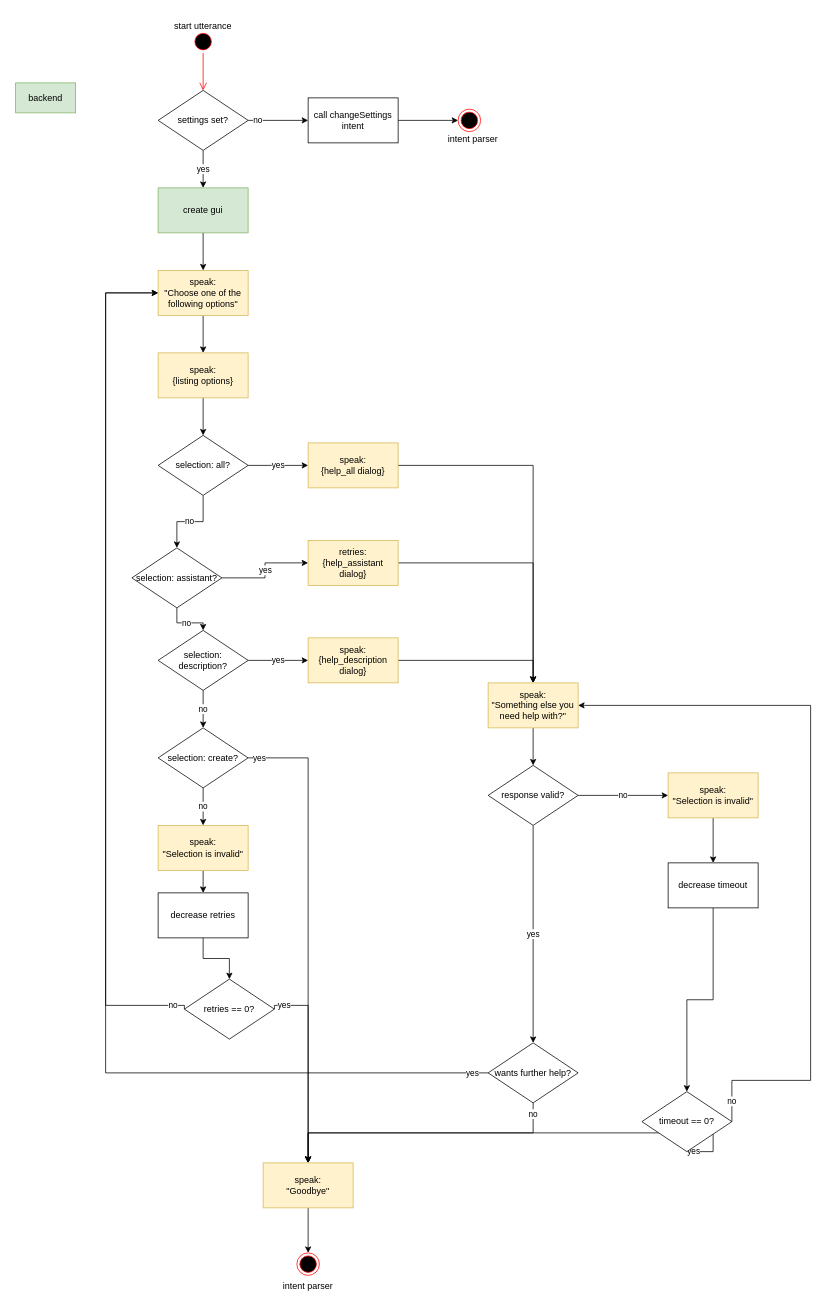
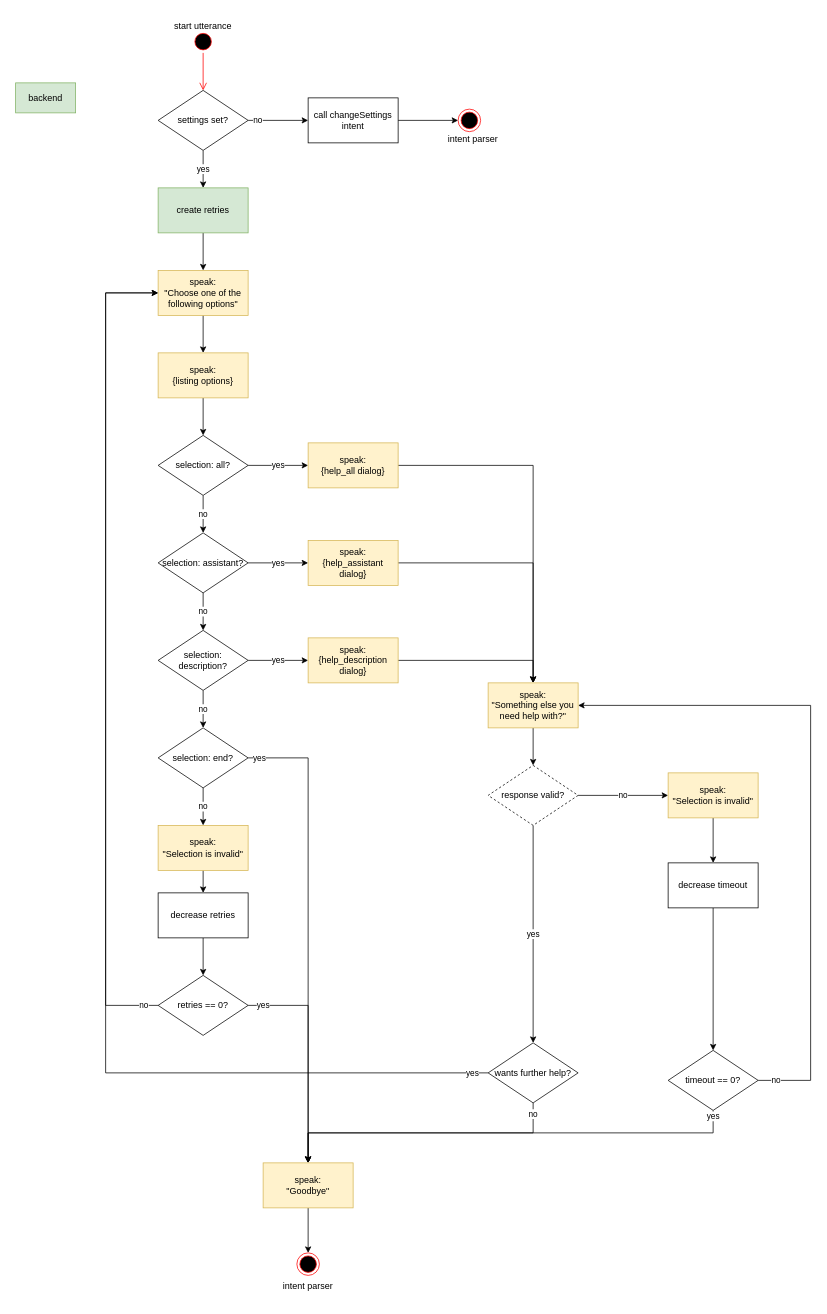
node "create gui": label "create gui" -> "create retries"
node "retries: {help_assistant dialog}": label "retries: {help_assistant dialog}" -> "speak: {help_assistant dialog}"
node "selection: assistant?": moved (177, 578) -> (203, 563)
node "selection: create?": label "selection: create?" -> "selection: end?"
node "response valid?": style solid -> dashed
node "retries == 0?": moved (229, 1009) -> (203, 1005)
node "timeout == 0?": moved (687, 1122) -> (713, 1080)
